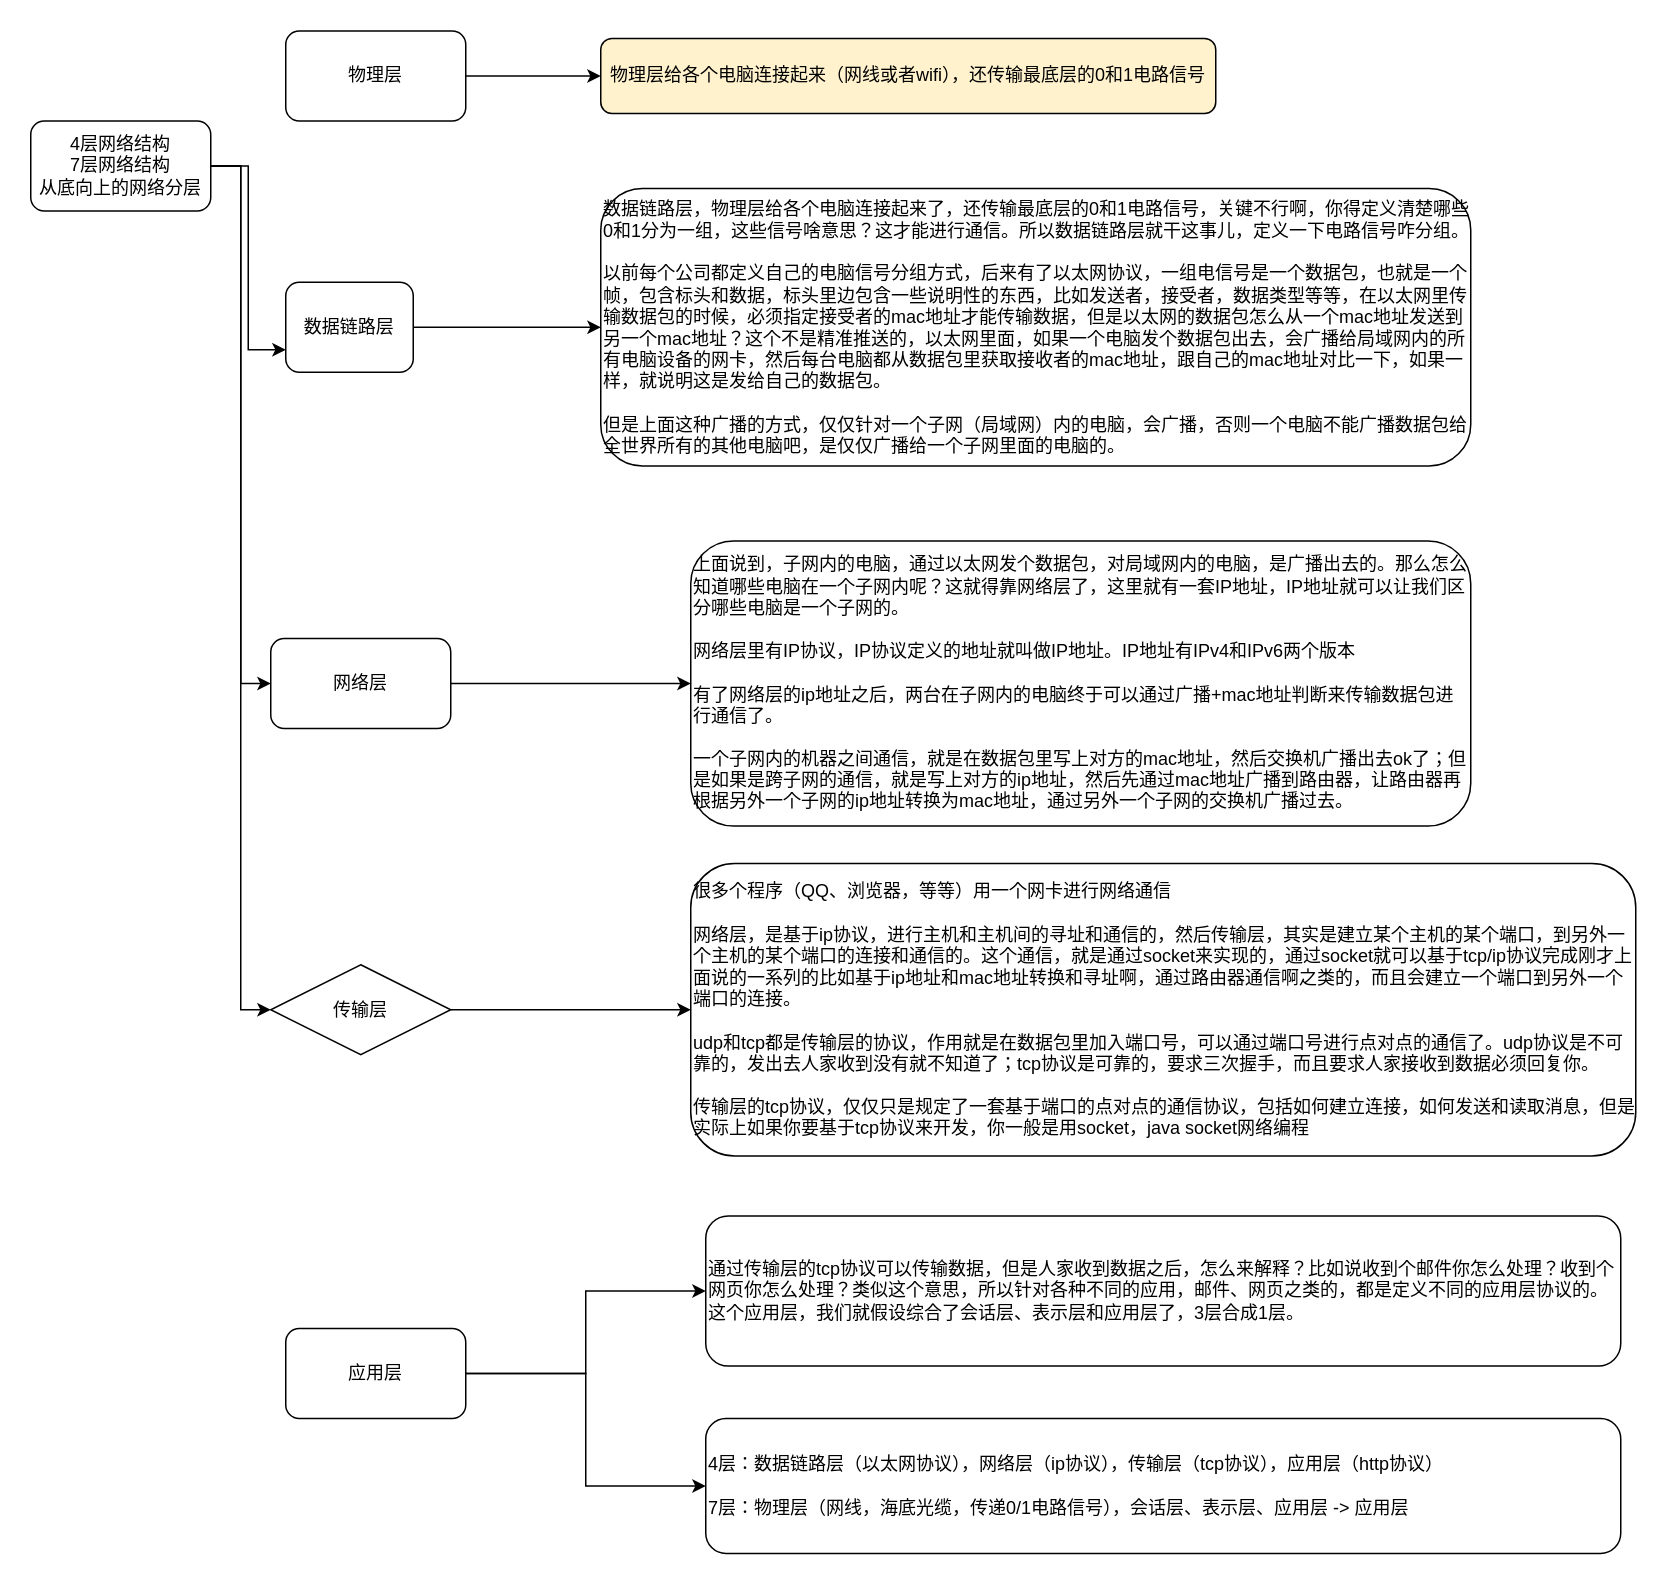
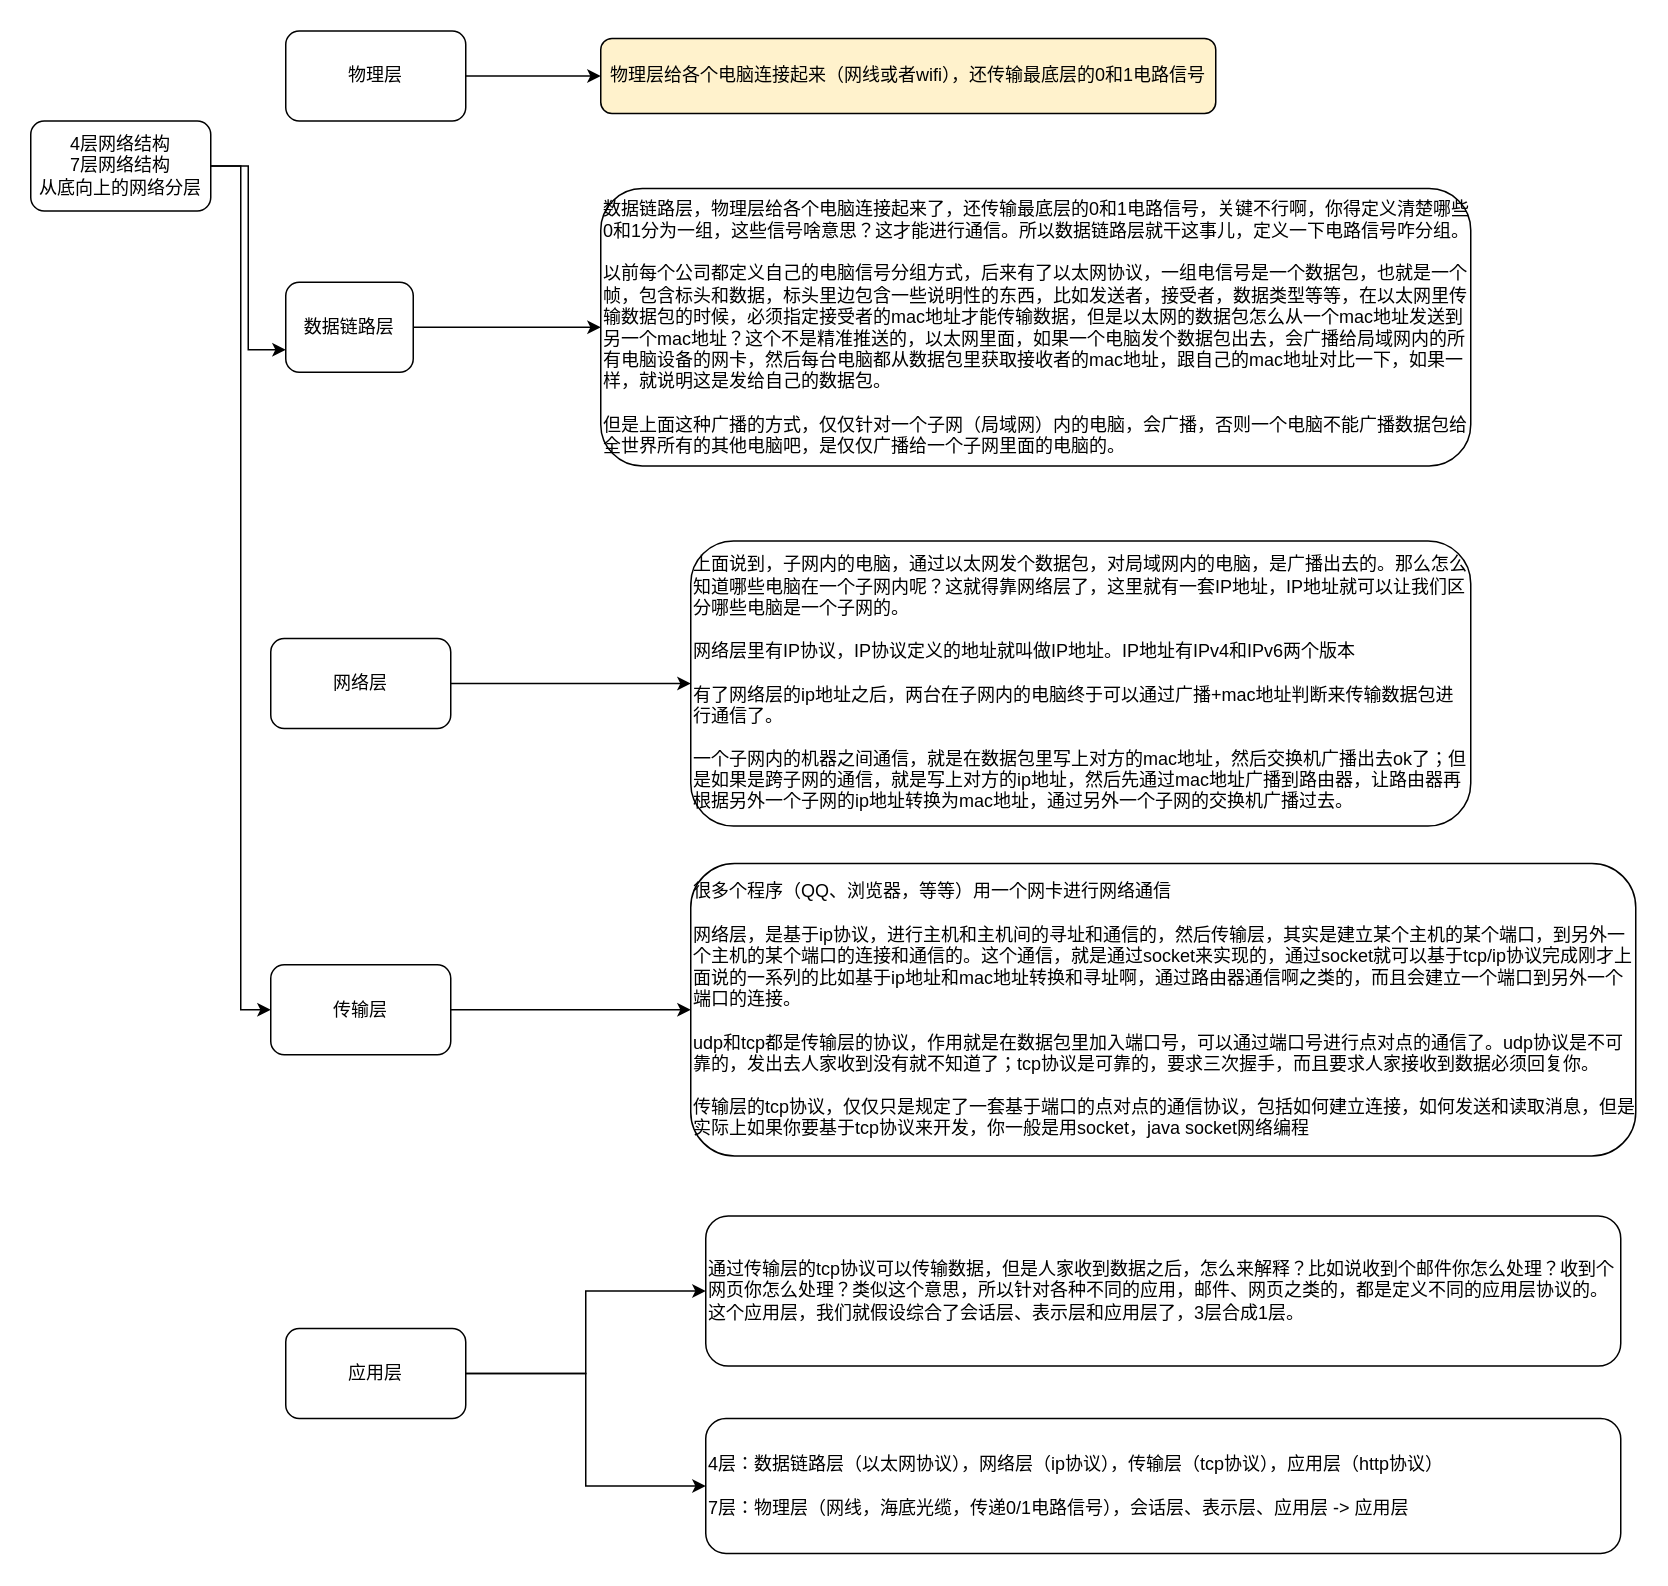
edge "4层网络结构 7层网络结构 从底向上的网络分层" -> "网络层": removed
node "传输层": shape diamond -> rounded rectangle
